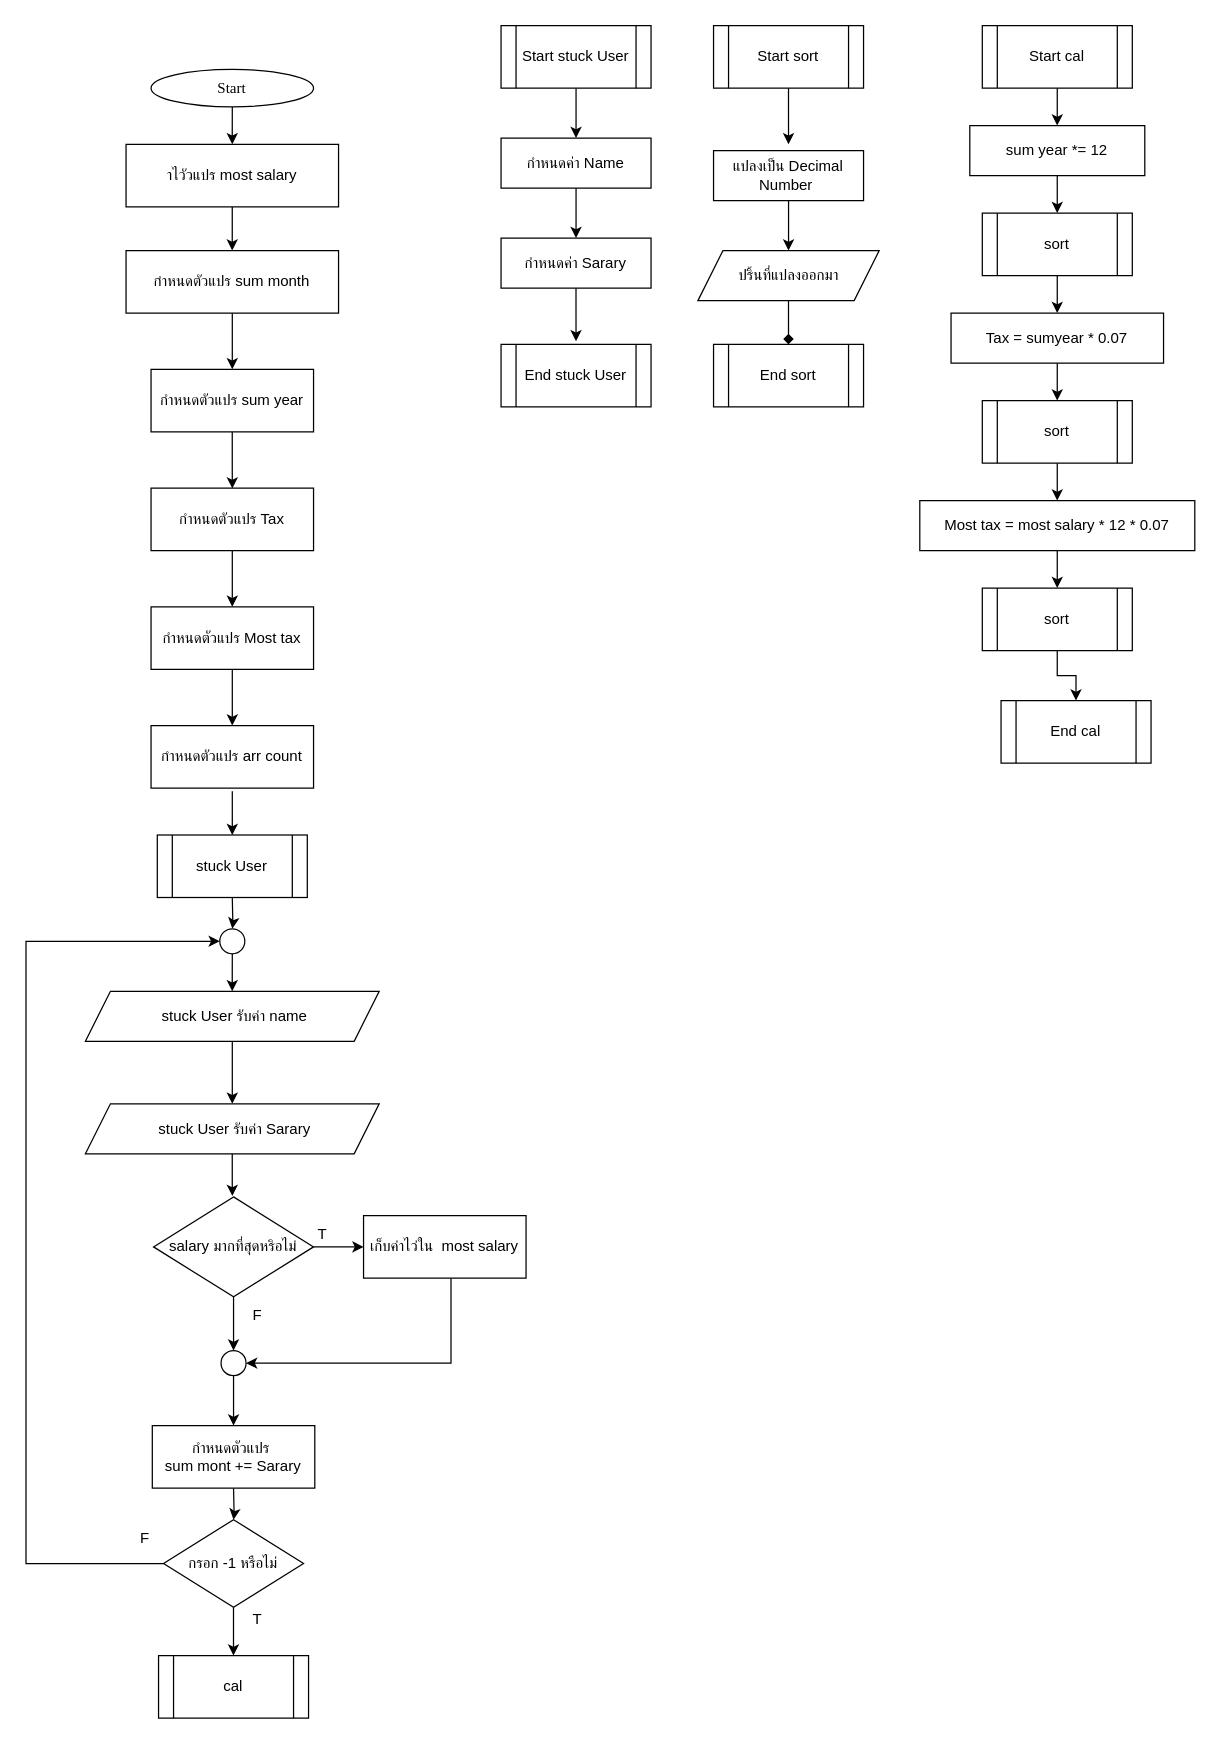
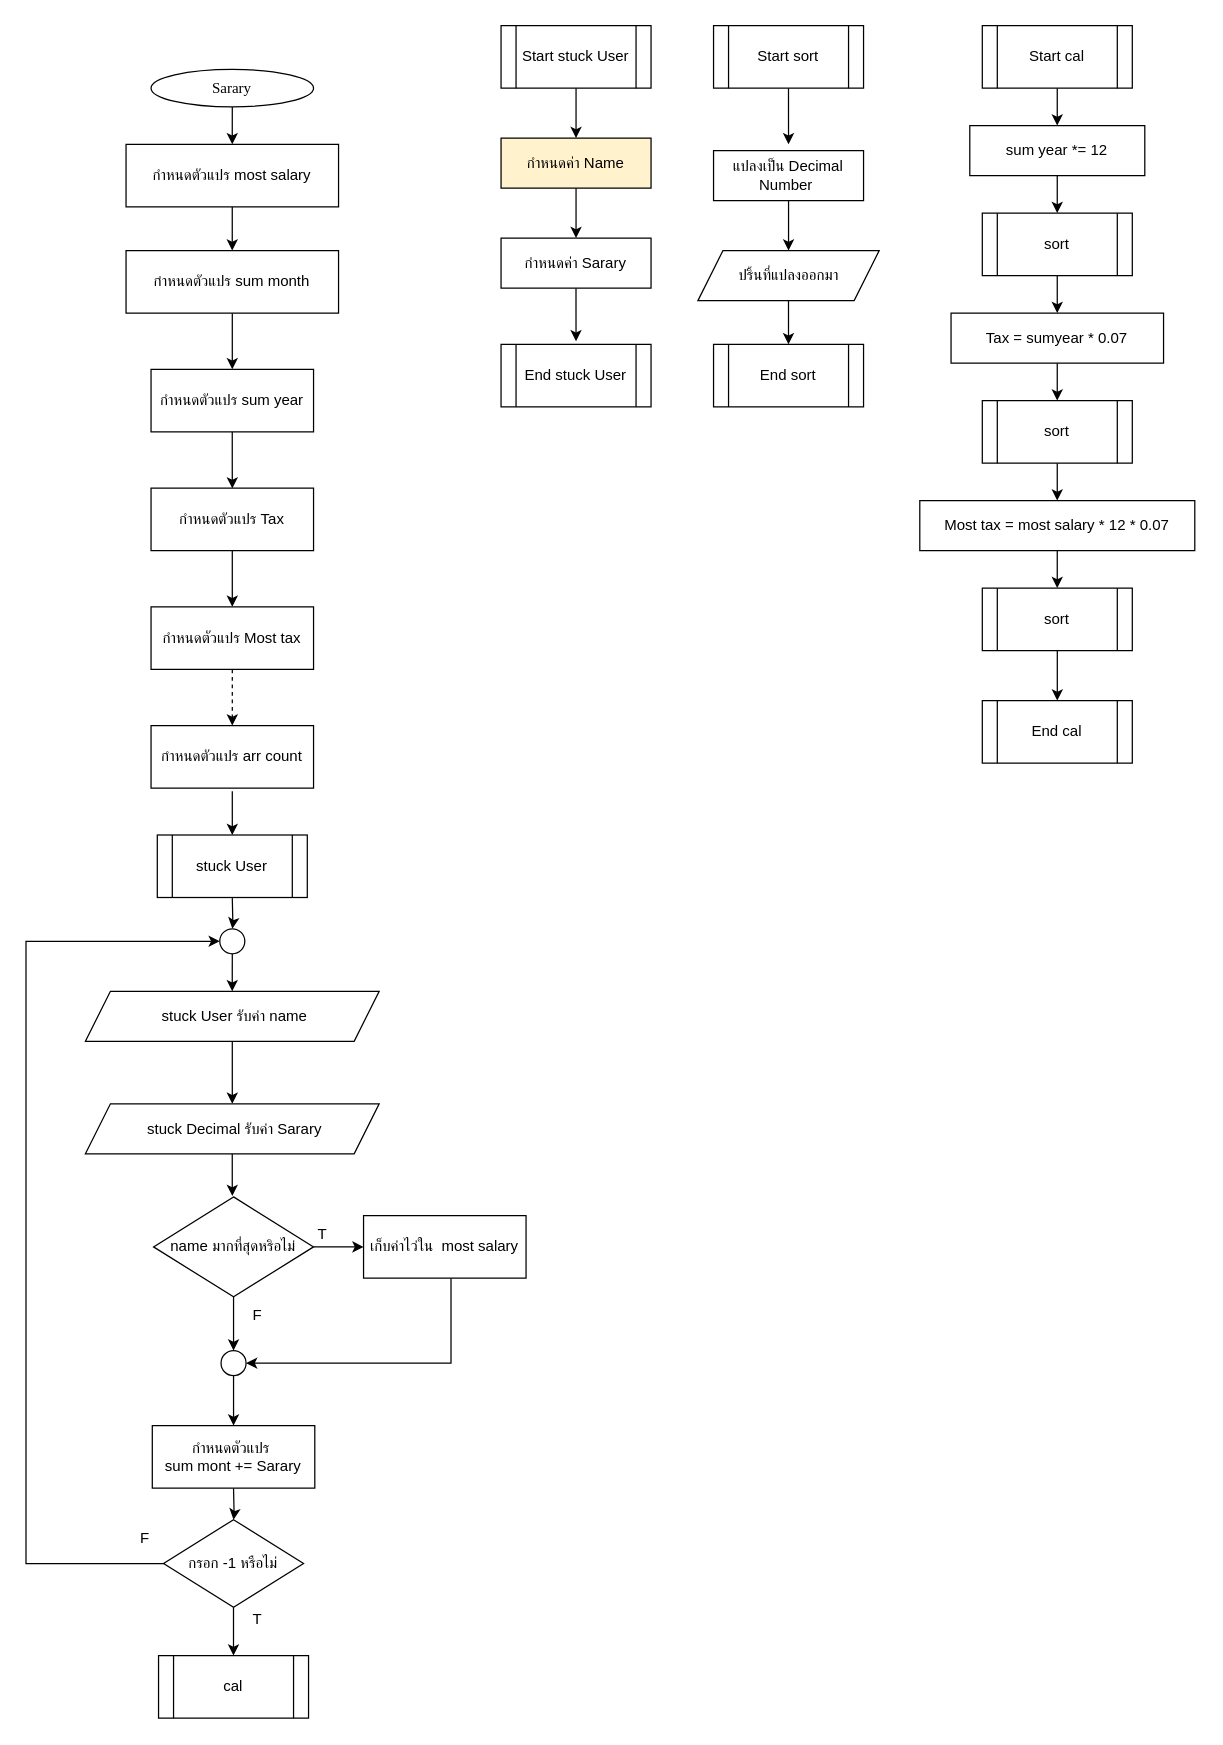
node "Start": label "Start" -> "Sarary"
node "กำหนดค่า Name": fillcolor #ffffff -> #fff2cc
node "าไวัวแปร most salary": label "าไวัวแปร most salary" -> "กำหนดตัวแปร most salary"
edge "ปริ้นที่แปลงออกมา" -> "End sort": arrowhead diamond -> classic
edge "กำหนดตัวแปร Most tax" -> "กำหนดตัวแปร arr count": style solid -> dashed
node "End cal": moved (1076, 732) -> (1057, 732)
node "stuck User รับค่า Sarary": label "stuck User รับค่า Sarary" -> "stuck Decimal รับค่า Sarary"
node "salary มากที่สุดหริอไม่": label "salary มากที่สุดหริอไม่" -> "name มากที่สุดหริอไม่"
